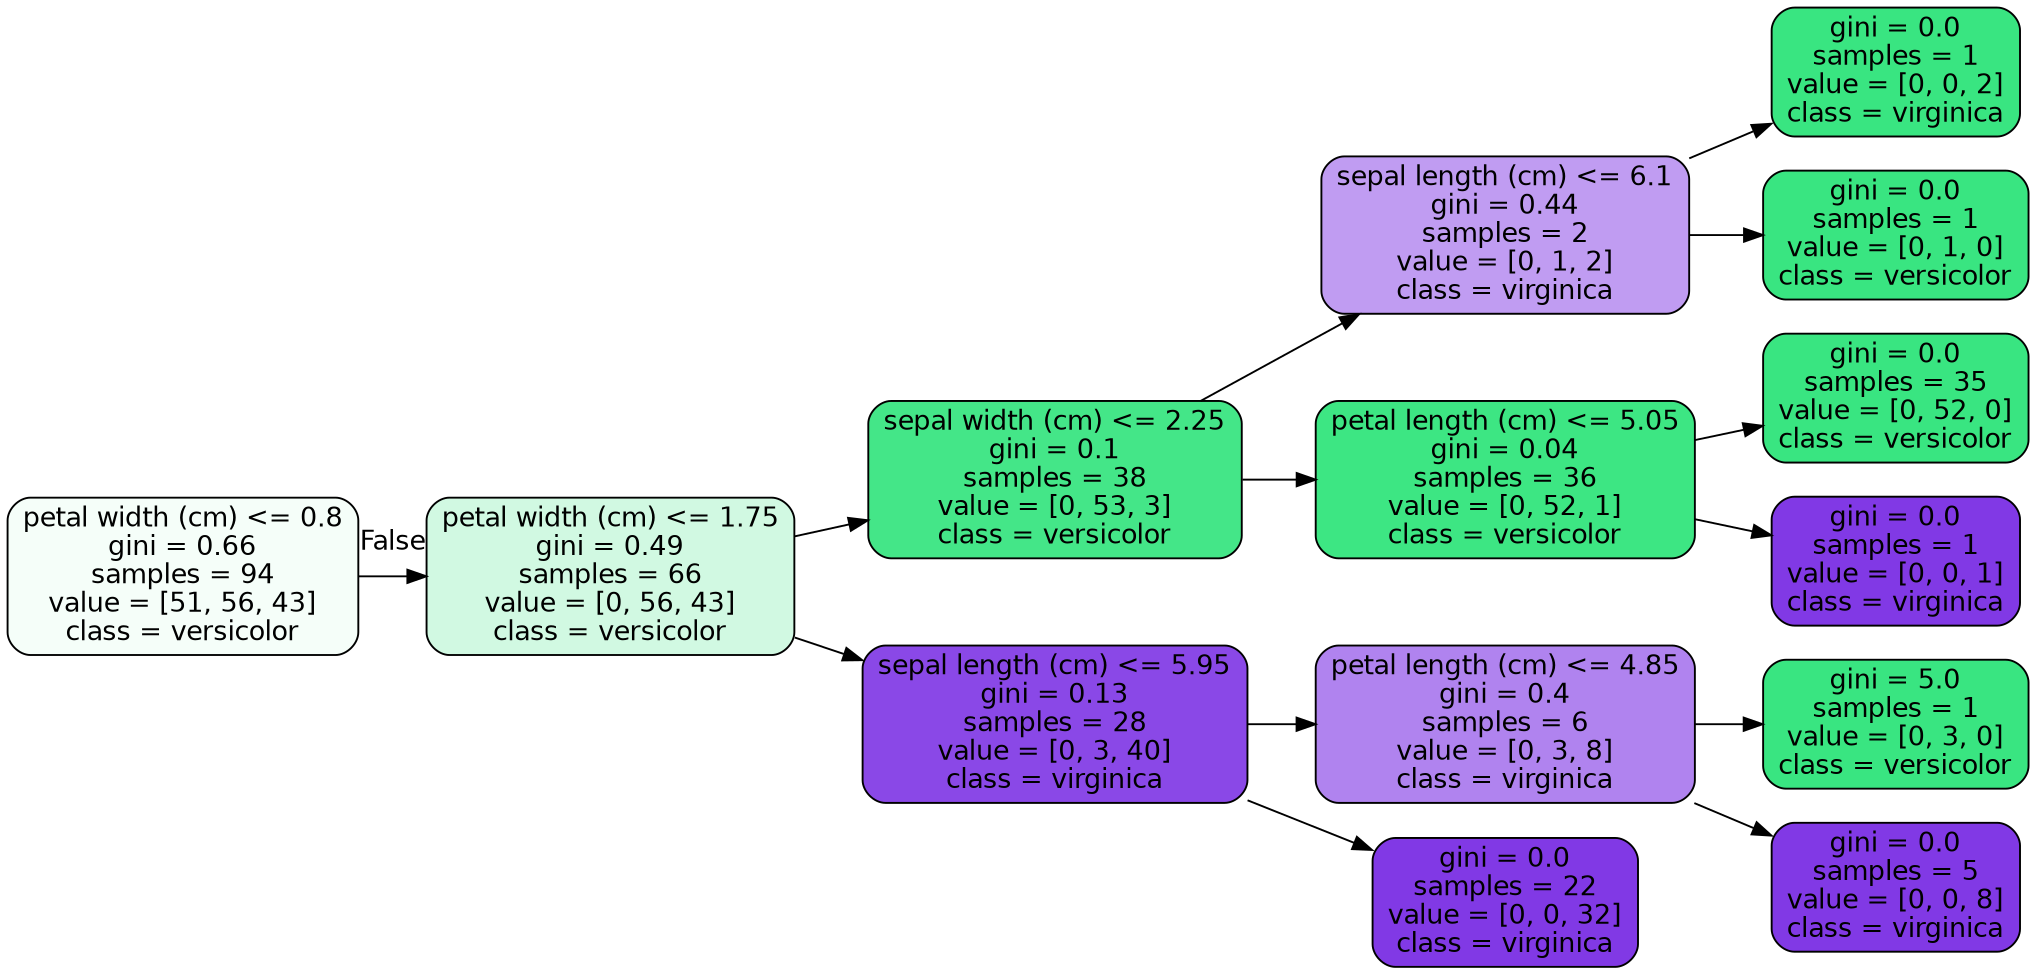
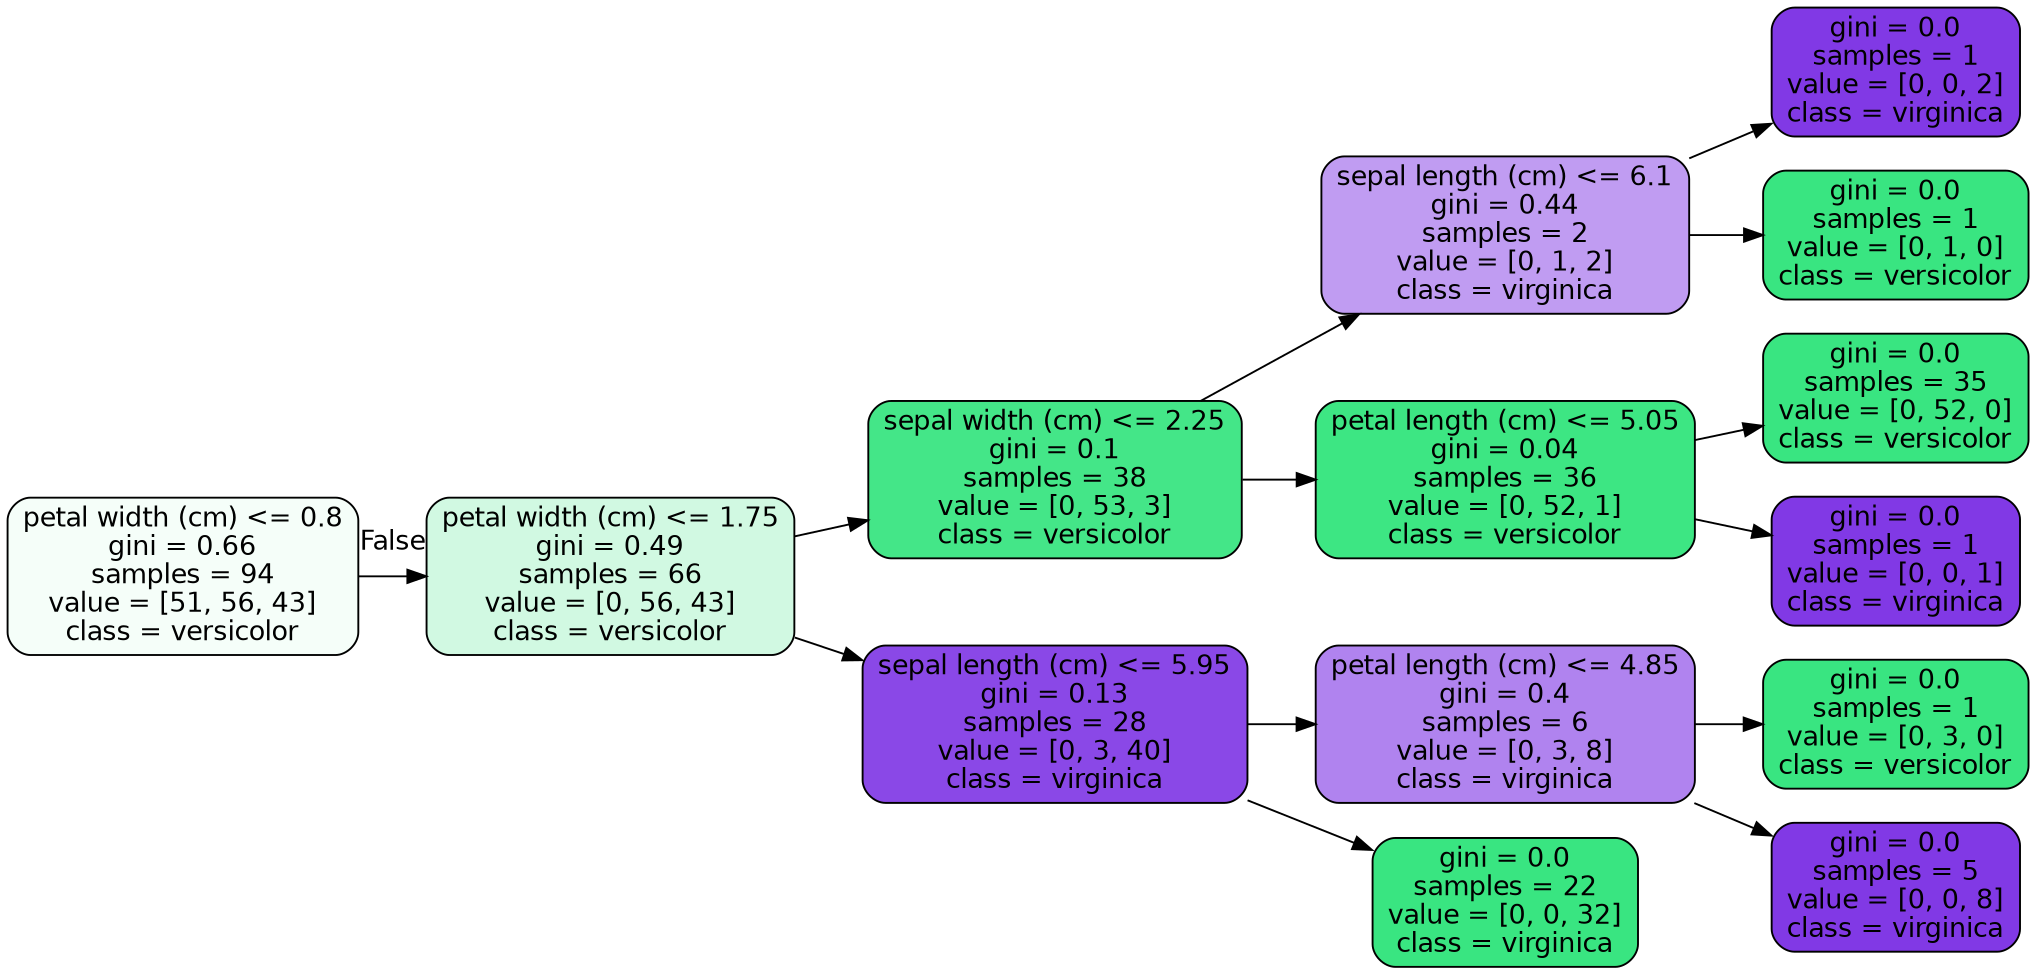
node "gini = 0.0 samples = 1 value = [0, 0, 2] class = virginica": fillcolor #39e581 -> #8139e5
node "gini = 5.0 samples = 1 value = [0, 3, 0] class = versicolor": label "gini = 5.0 samples = 1 value = [0, 3, 0] class = versicolor" -> "gini = 0.0 samples = 1 value = [0, 3, 0] class = versicolor"
node "gini = 0.0 samples = 22 value = [0, 0, 32] class = virginica": fillcolor #8139e5 -> #39e581
